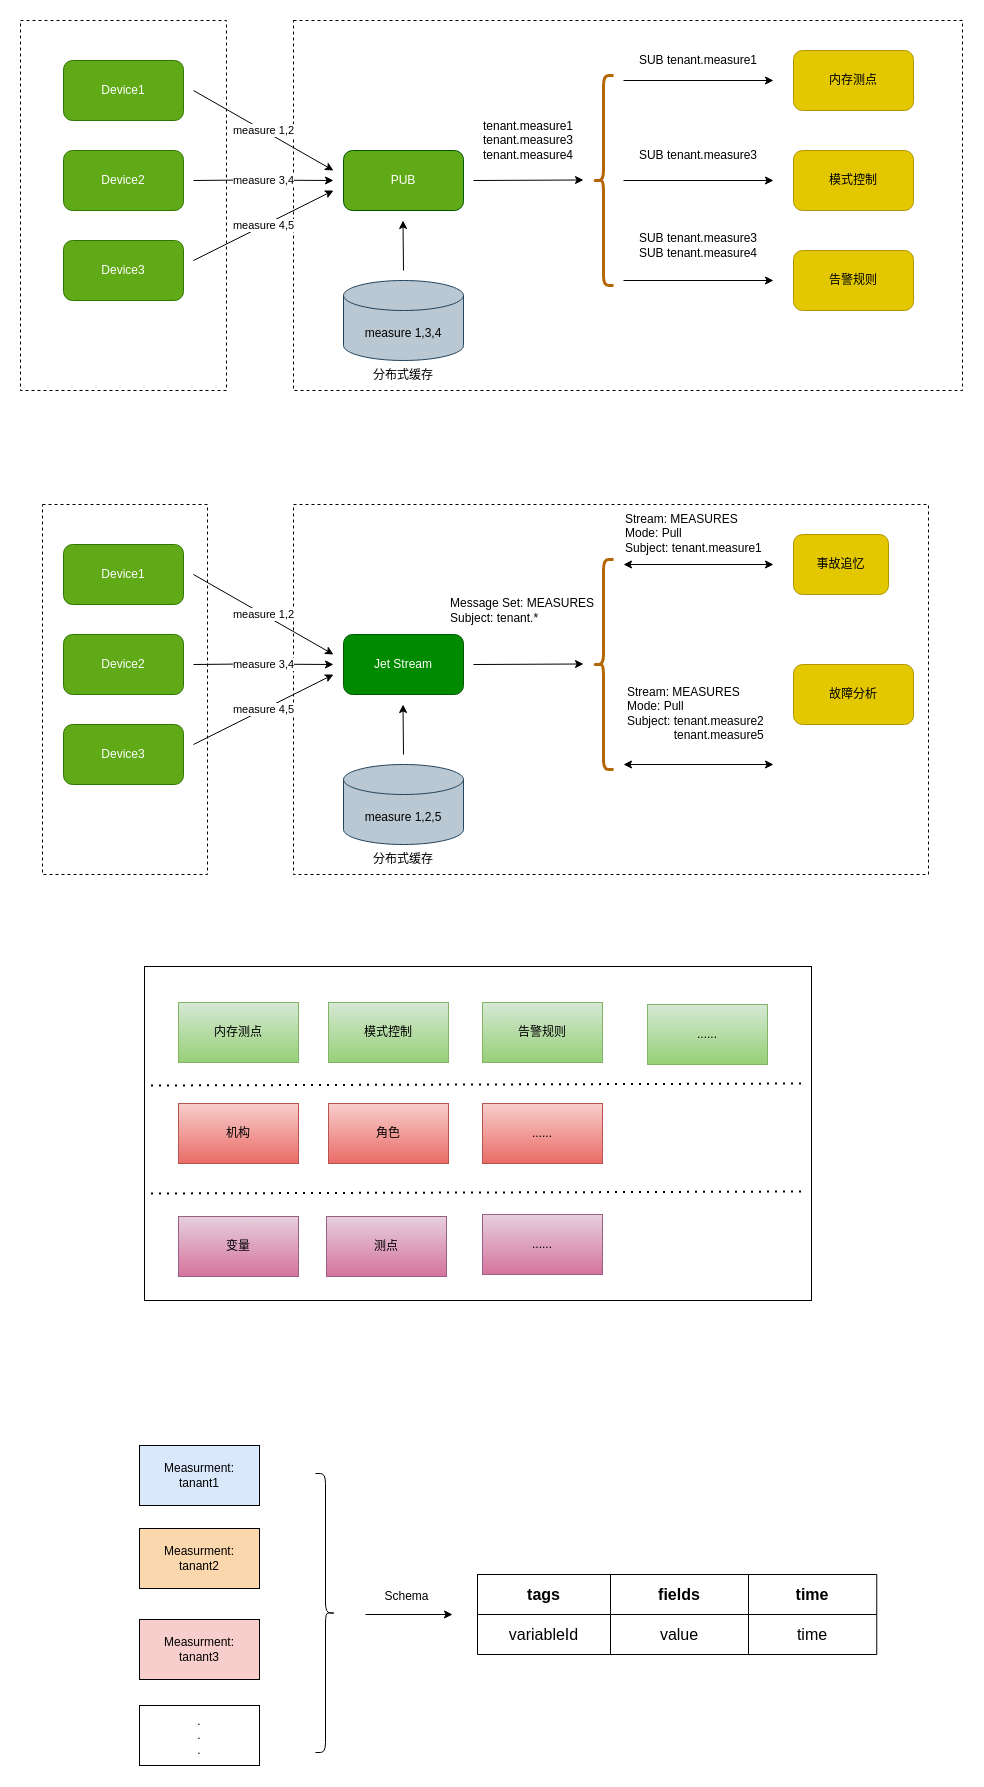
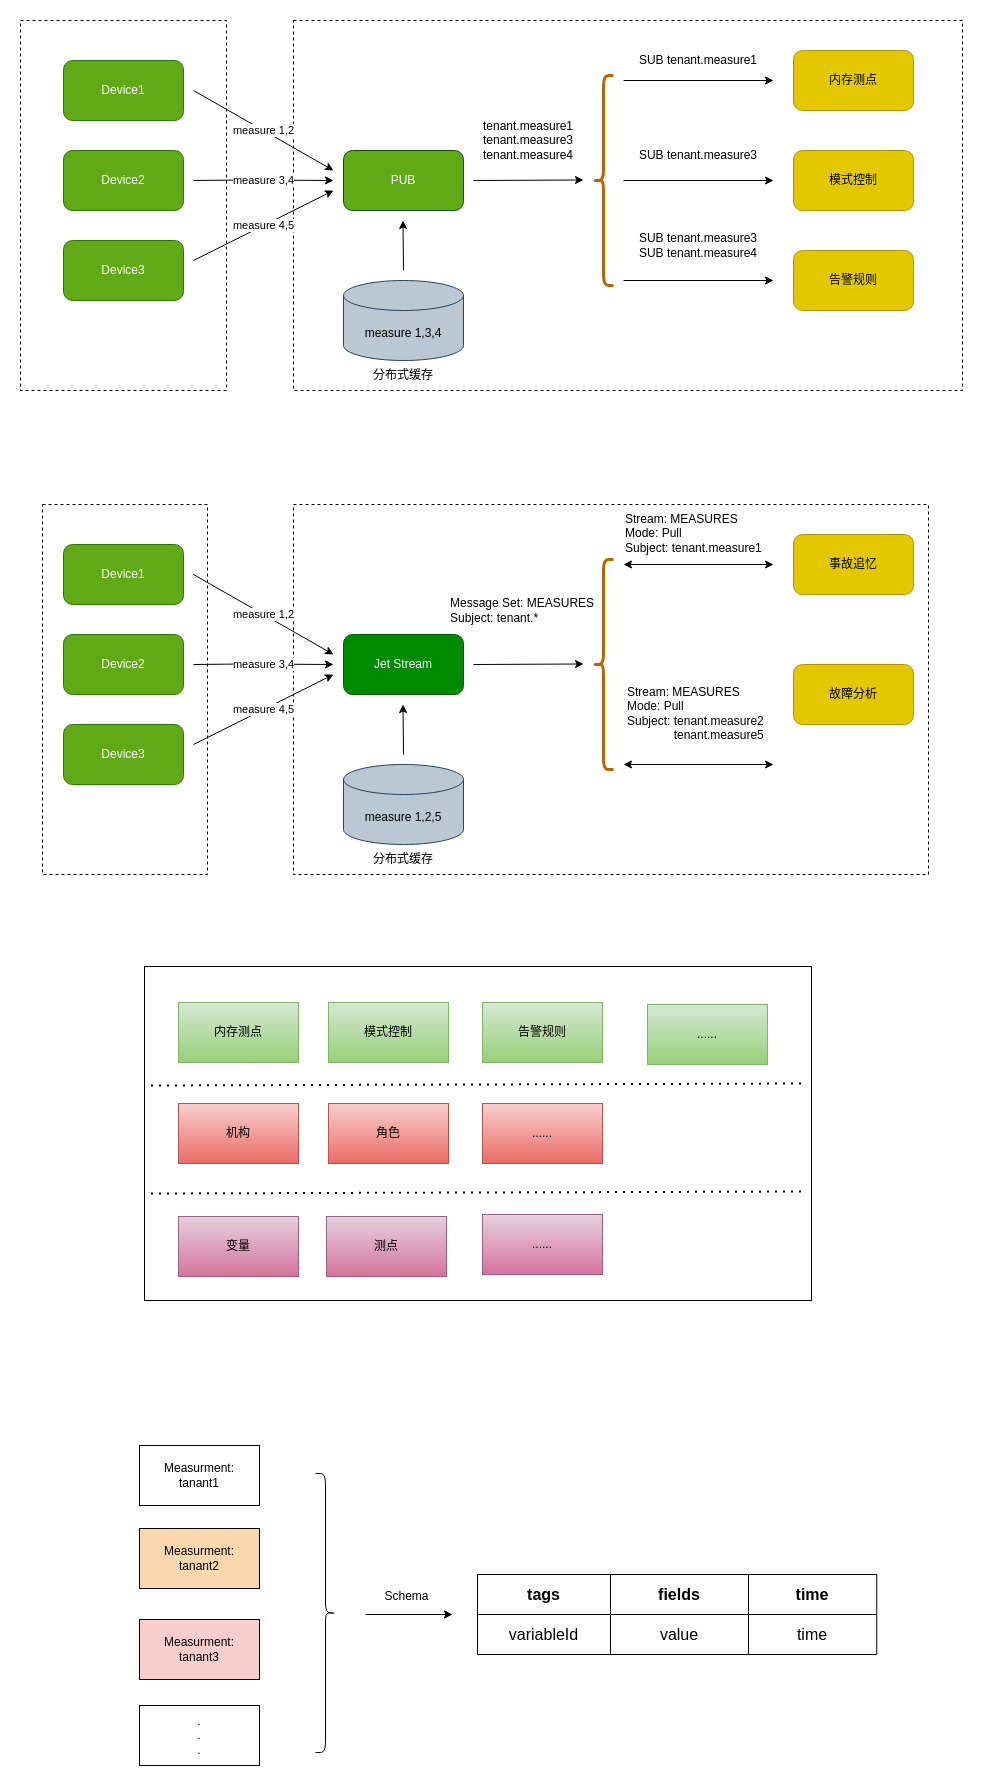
node "事故追忆": size 95x60 -> 120x60
node "Measurment: tanant1": fillcolor #dae8fc -> #ffffff
